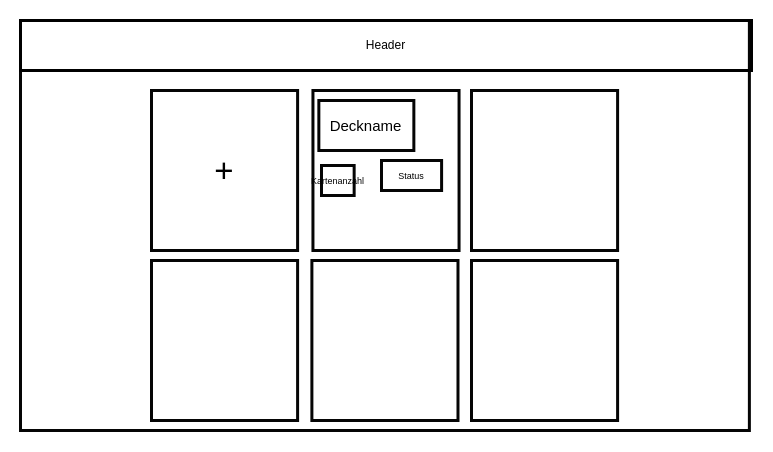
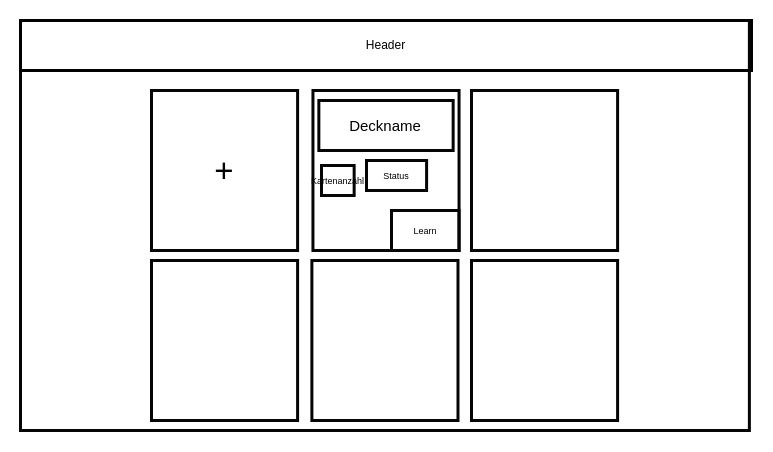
node "Deckname": size 95x50 -> 134x50
node "Status": moved (412, 176) -> (397, 176)
node "Learn": added
